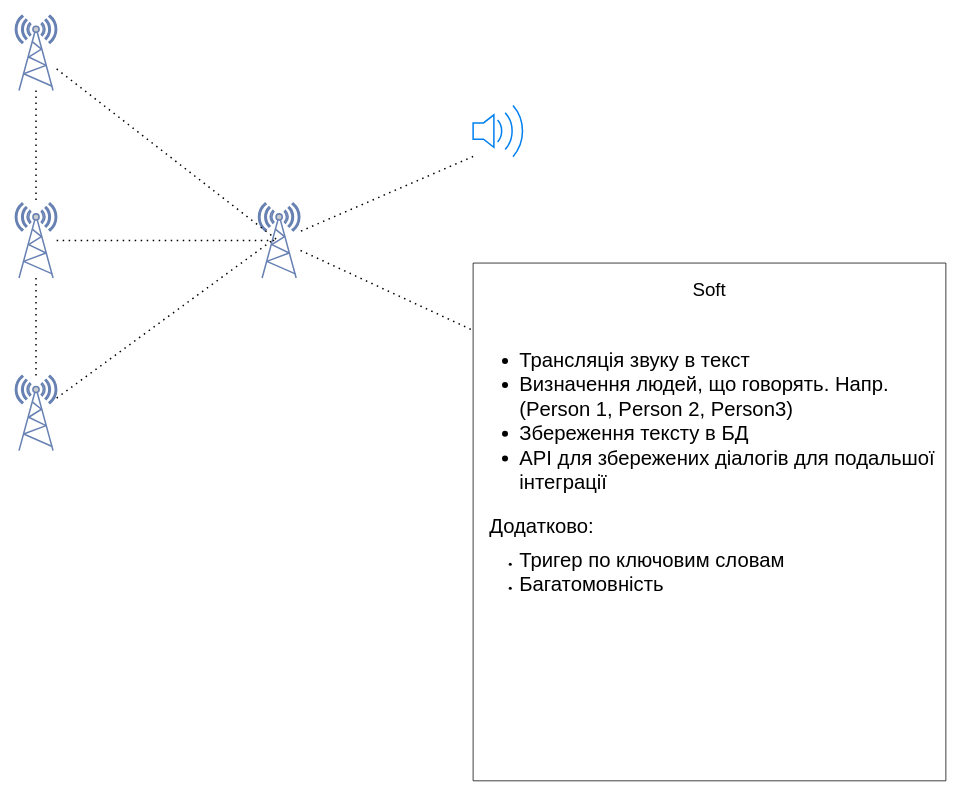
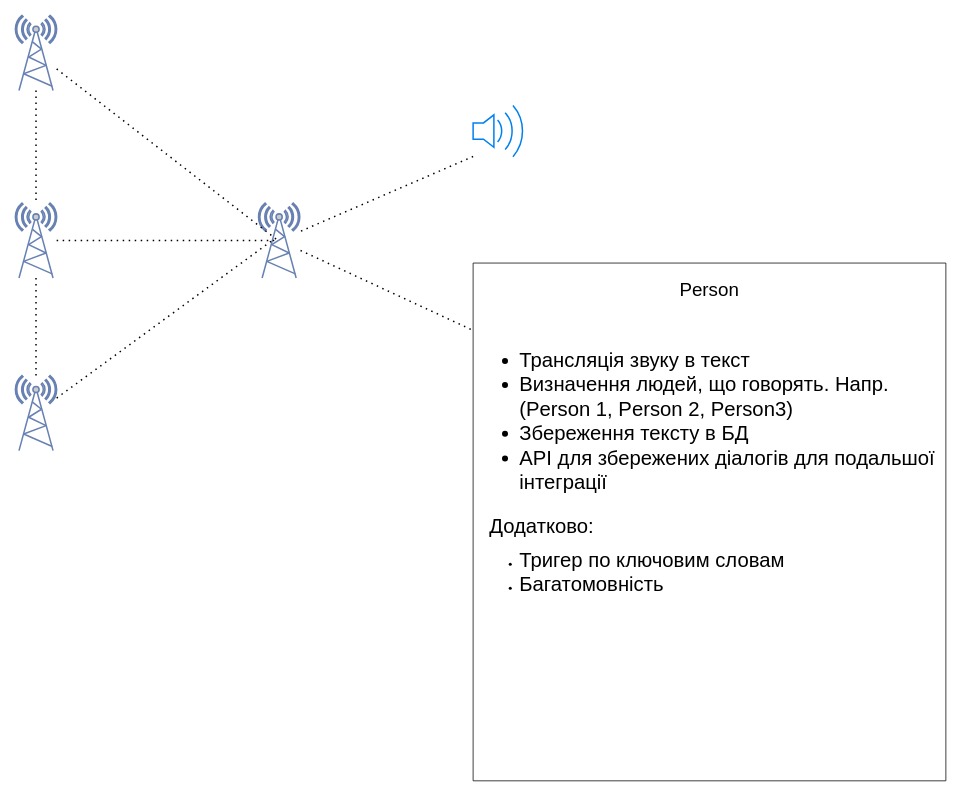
node "Soft": label "Soft" -> "Person"
